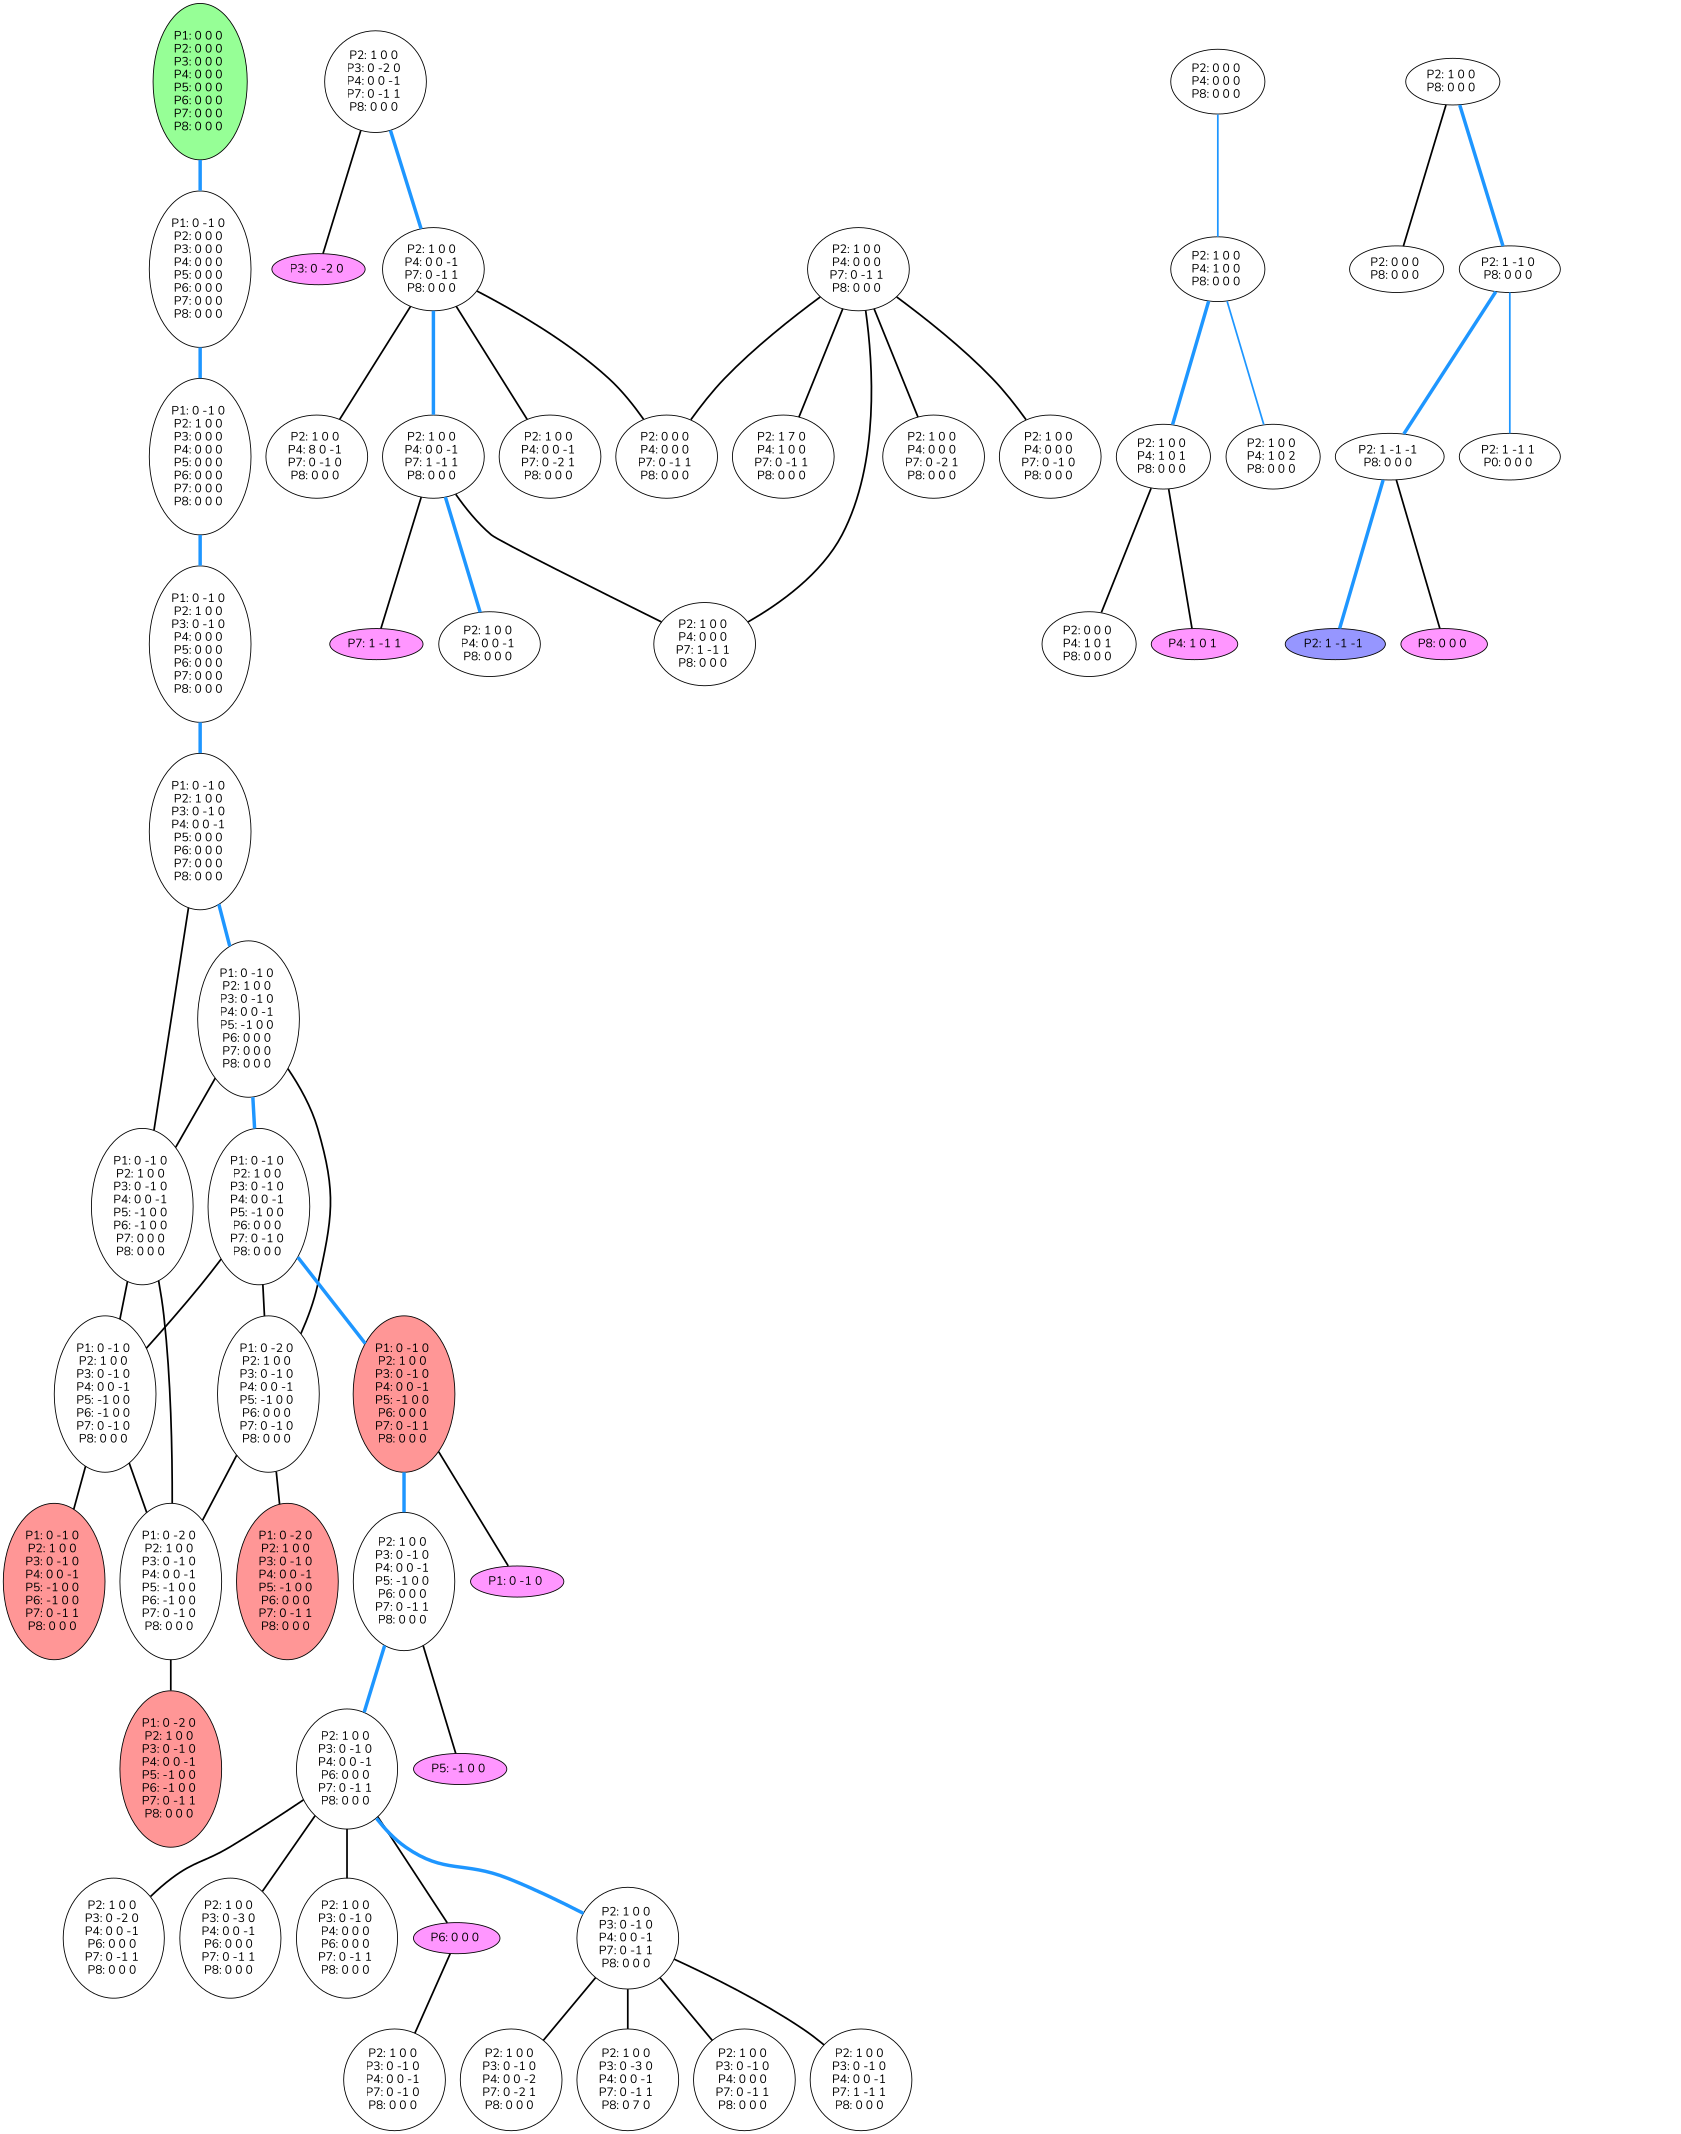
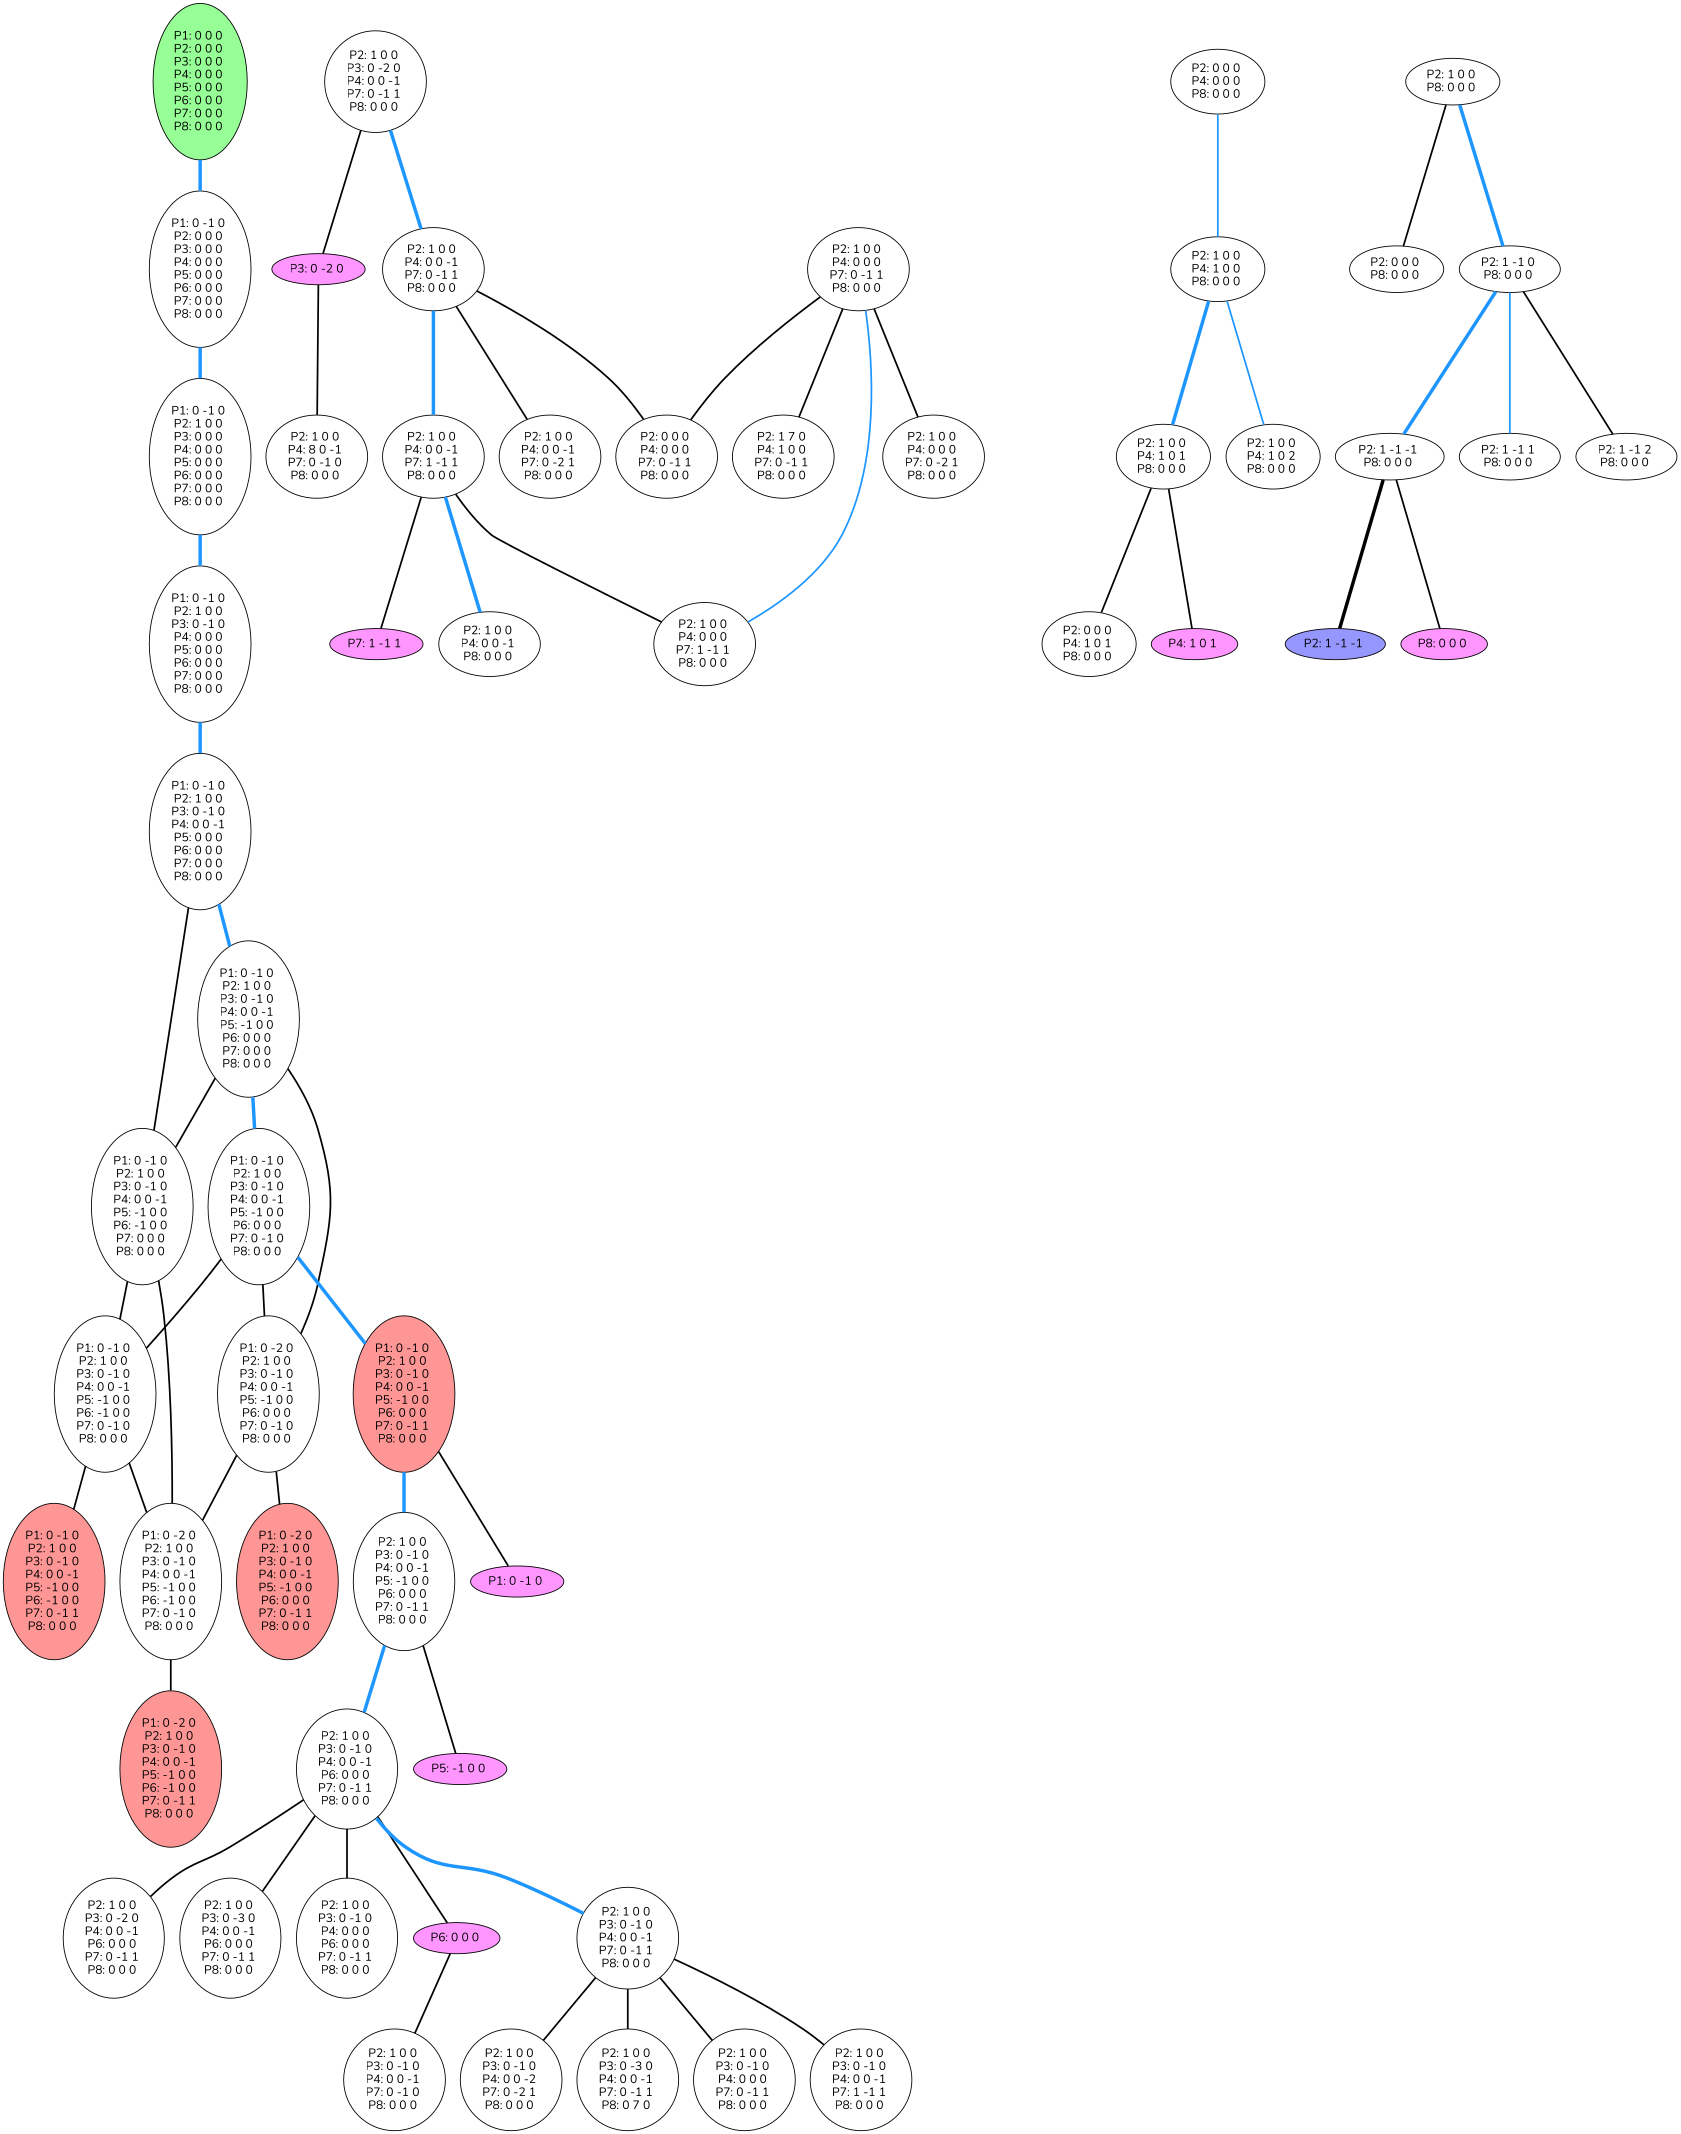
edge "P2: 1 0 0 P4: 0 0 -1 P7: 0 -1 1 P8: 0 0 0" -- "P2: 1 0 0 P4: 8 0 -1 P7: 0 -1 0 P8: 0 0 0": now "P3: 0 -2 0" -- "P2: 1 0 0 P4: 8 0 -1 P7: 0 -1 0 P8: 0 0 0"
node "P2: 1 0 0 P4: 0 0 0 P7: 0 -1 0 P8: 0 0 0": removed
node "P2: 1 -1 1 P0: 0 0 0": label "P2: 1 -1 1 P0: 0 0 0" -> "P2: 1 -1 1 P8: 0 0 0"
node "P2: 1 -1 2 P8: 0 0 0": added
edge "P2: 1 0 0 P4: 0 0 0 P7: 0 -1 1 P8: 0 0 0" -- "P2: 1 0 0 P4: 0 0 0 P7: 1 -1 1 P8: 0 0 0": color black -> #1e96ff
edge "P2: 1 -1 -1 P8: 0 0 0" -- "P2: 1 -1 -1": color #1e96ff -> black
